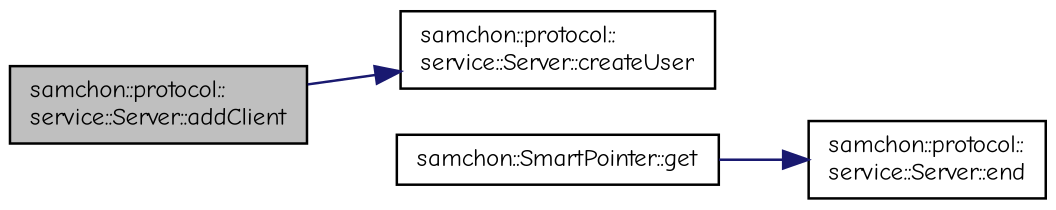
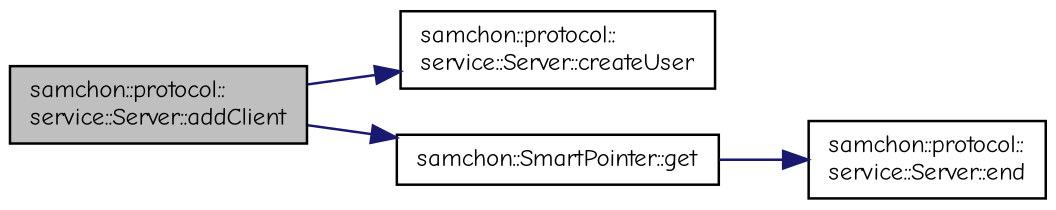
edge "samchon::protocol:: service::Server::addClient" -> "samchon::SmartPointer::get": added
